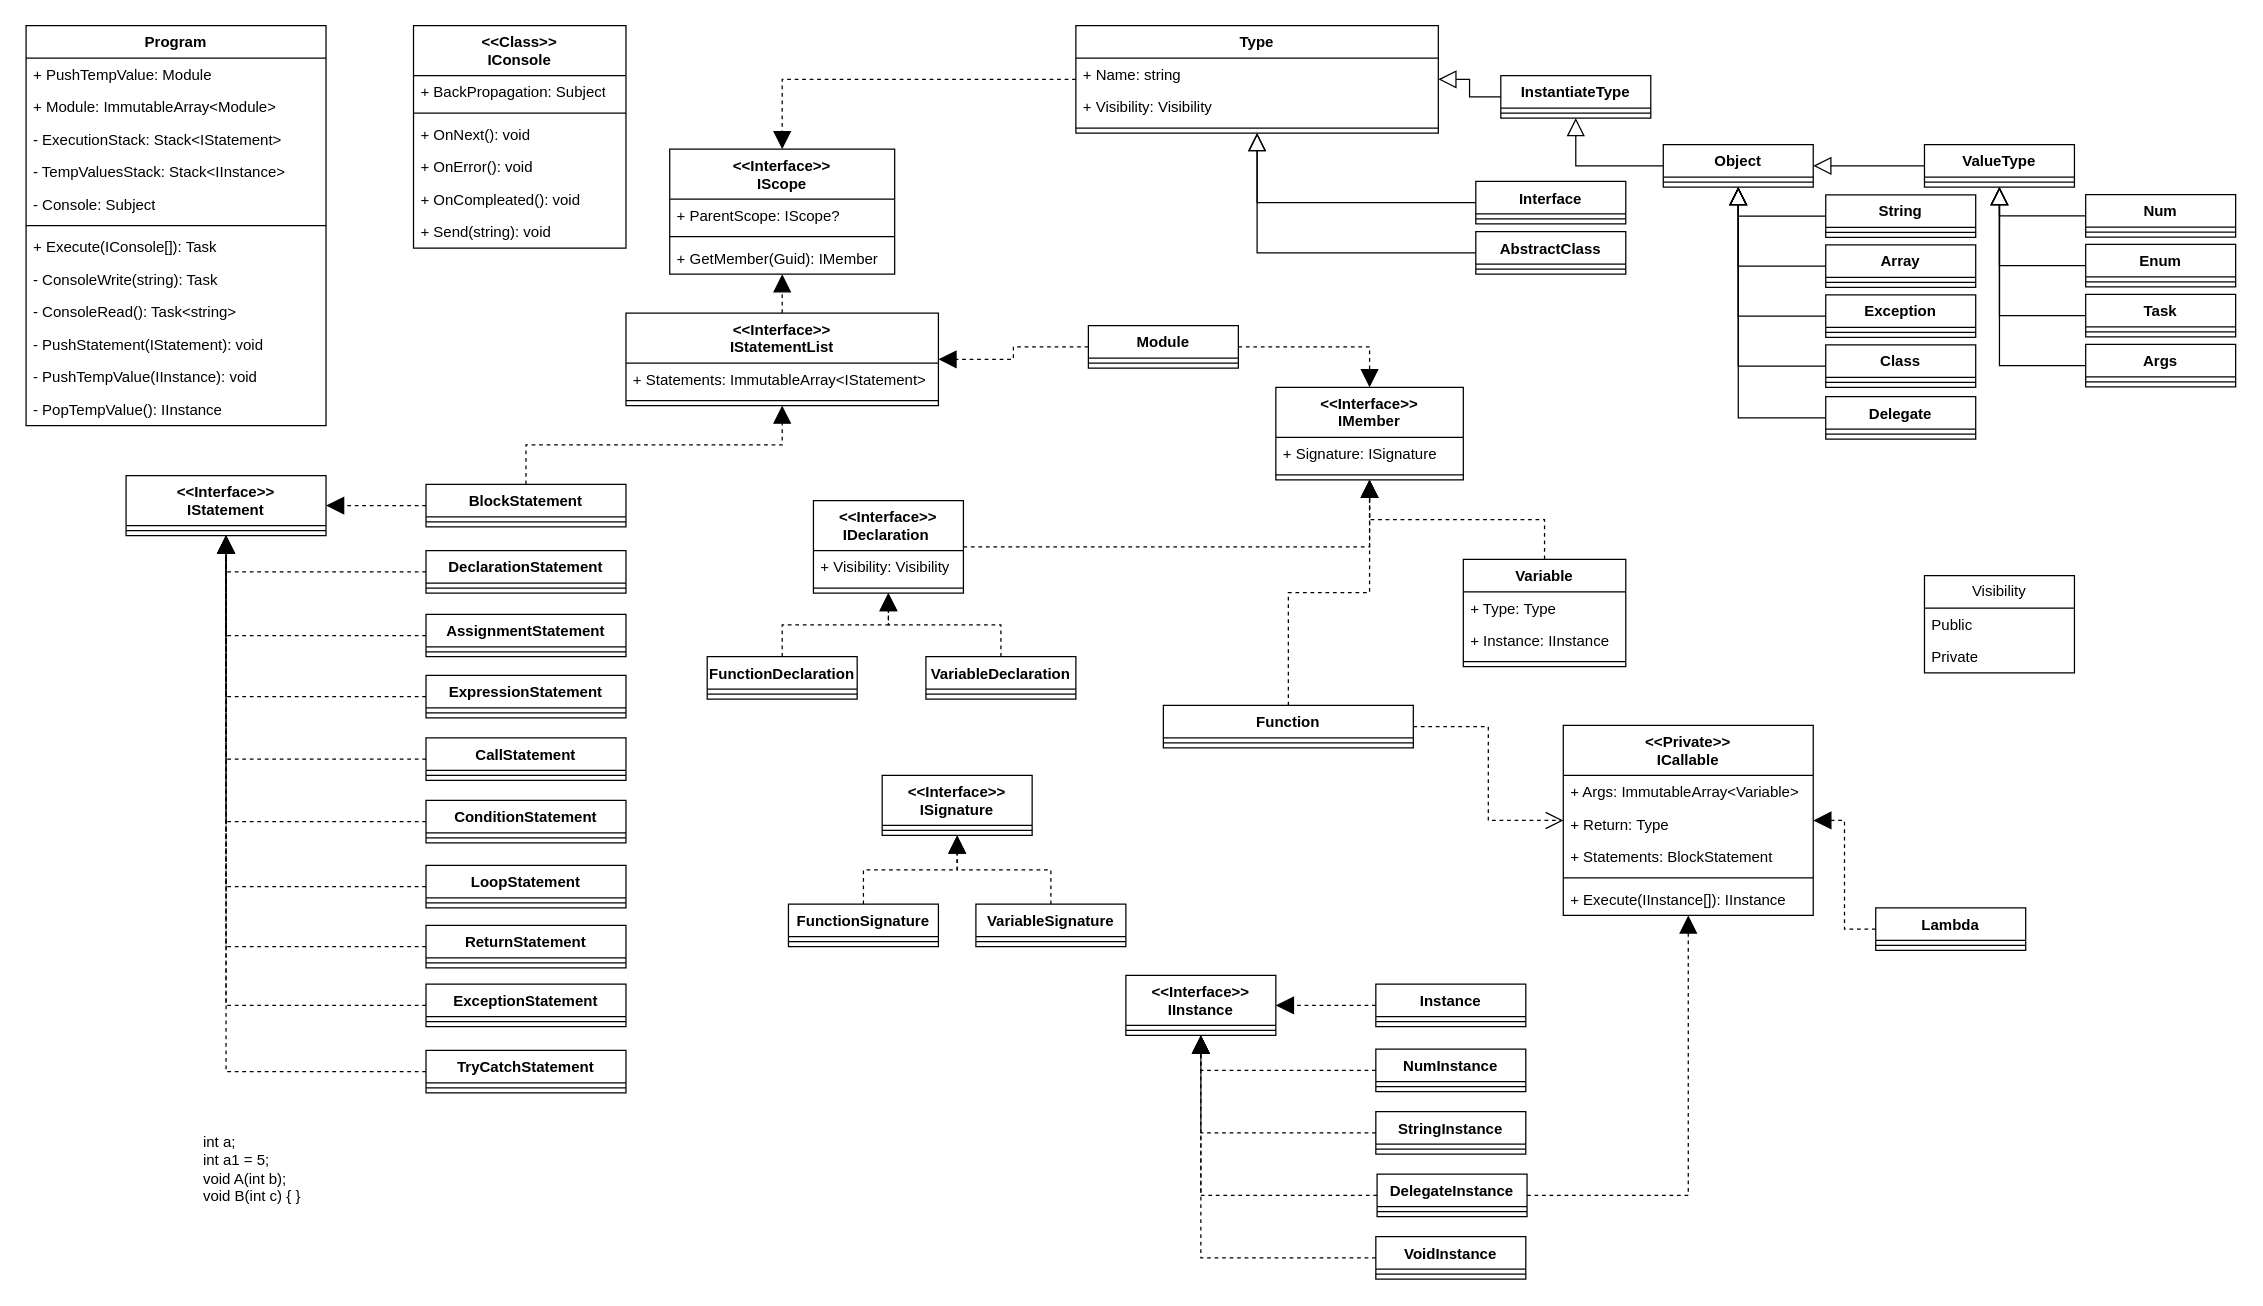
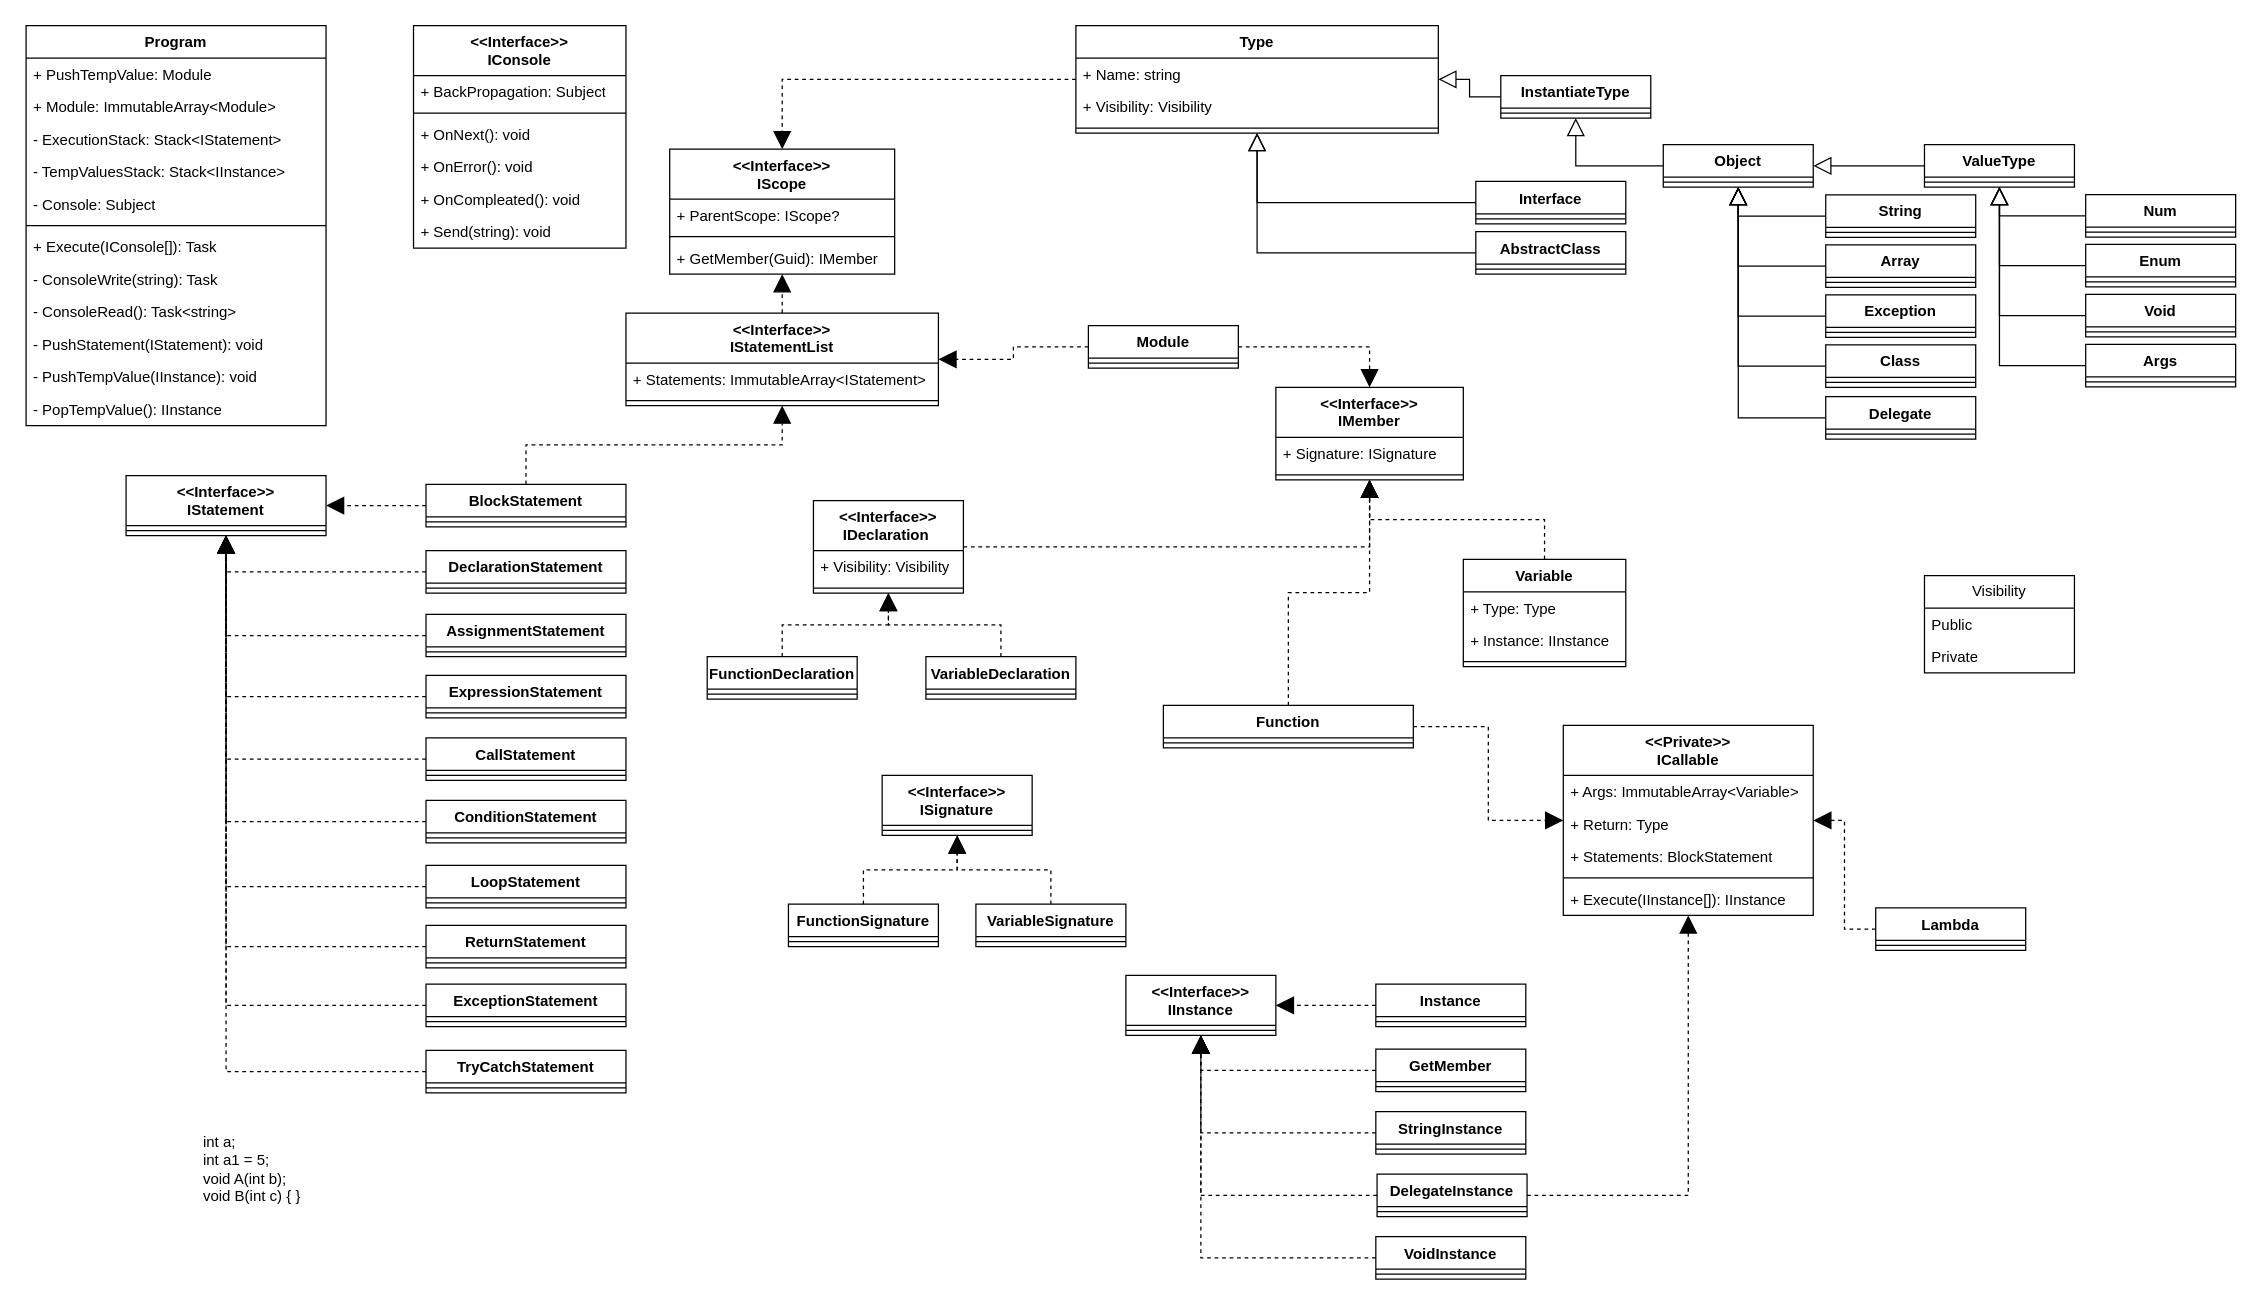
node "<<Class>> IConsole": label "<<Class>> IConsole" -> "<<Interface>> IConsole"
node "Task": label "Task" -> "Void"
edge "Function" -> "<<Private>> ICallable": arrowhead open -> block
node "NumInstance": label "NumInstance" -> "GetMember"
